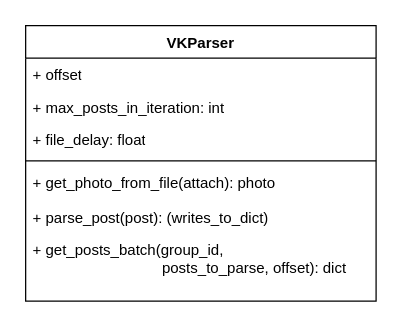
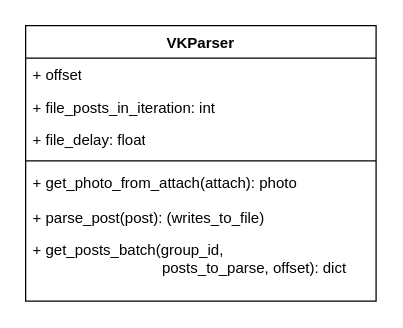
node "+ max_posts_in_iteration: int": label "+ max_posts_in_iteration: int" -> "+ file_posts_in_iteration: int"
node "+ get_photo_from_file(attach): photo": label "+ get_photo_from_file(attach): photo" -> "+ get_photo_from_attach(attach): photo"
node "+ parse_post(post): (writes_to_dict)": label "+ parse_post(post): (writes_to_dict)" -> "+ parse_post(post): (writes_to_file)"
